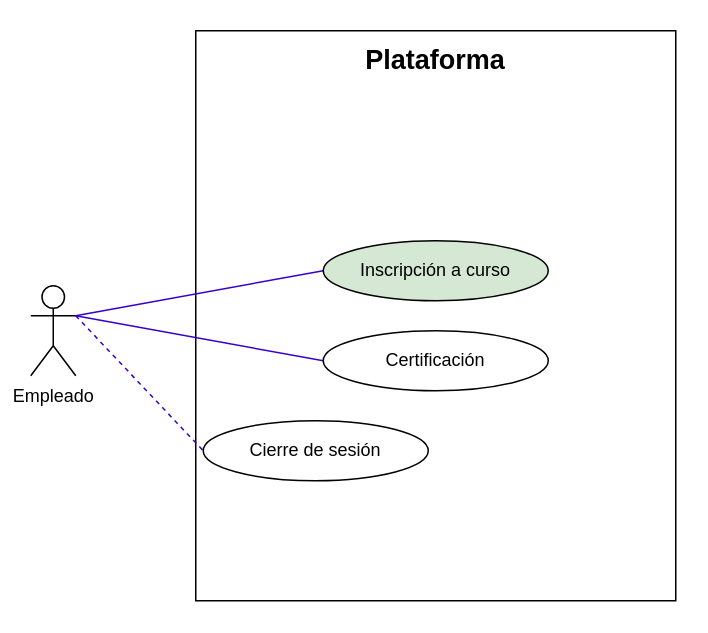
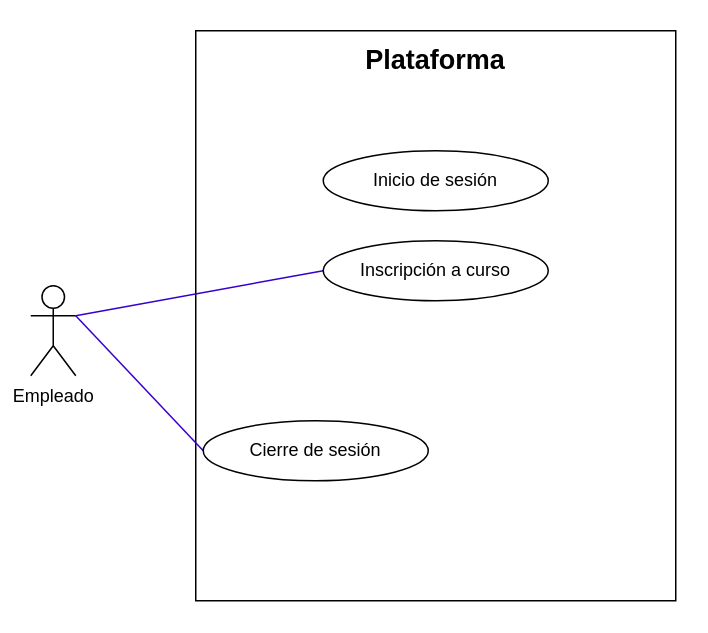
node "Inicio de sesión": added
node "Inscripción a curso": fillcolor #d5e8d4 -> #ffffff
edge "Empleado" -- "Certificación": removed
node "Certificación": removed
edge "Empleado" -- "Cierre de sesión": style dashed -> solid
